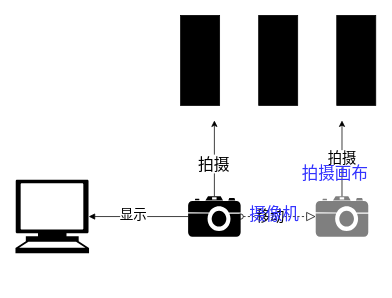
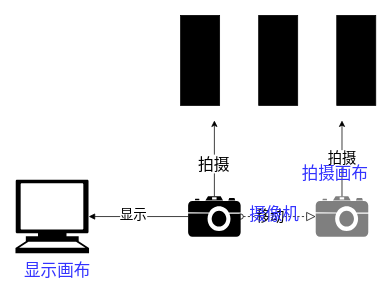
node "显示画布": added
